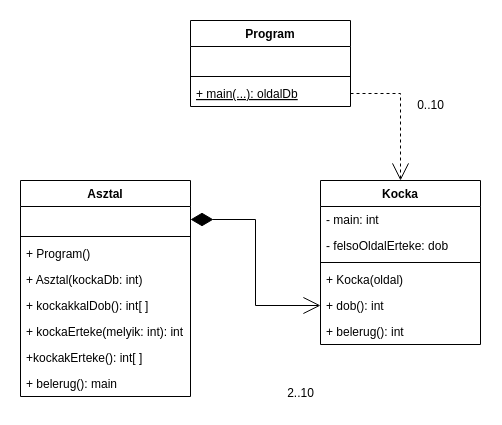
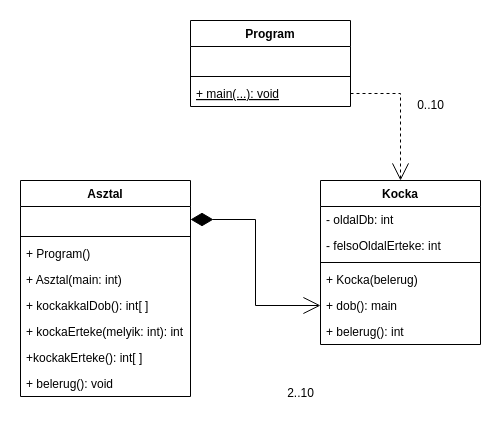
node "+ main(...): oldalDb": label "+ main(...): oldalDb" -> "+ main(...): void"
node "- main: int": label "- main: int" -> "- oldalDb: int"
node "- felsoOldalErteke: dob": label "- felsoOldalErteke: dob" -> "- felsoOldalErteke: int"
node "+ Asztal(kockaDb: int)": label "+ Asztal(kockaDb: int)" -> "+ Asztal(main: int)"
node "+ Kocka(oldal)": label "+ Kocka(oldal)" -> "+ Kocka(belerug)"
node "+ dob(): int": label "+ dob(): int" -> "+ dob(): main"
node "+ belerug(): main": label "+ belerug(): main" -> "+ belerug(): void"
